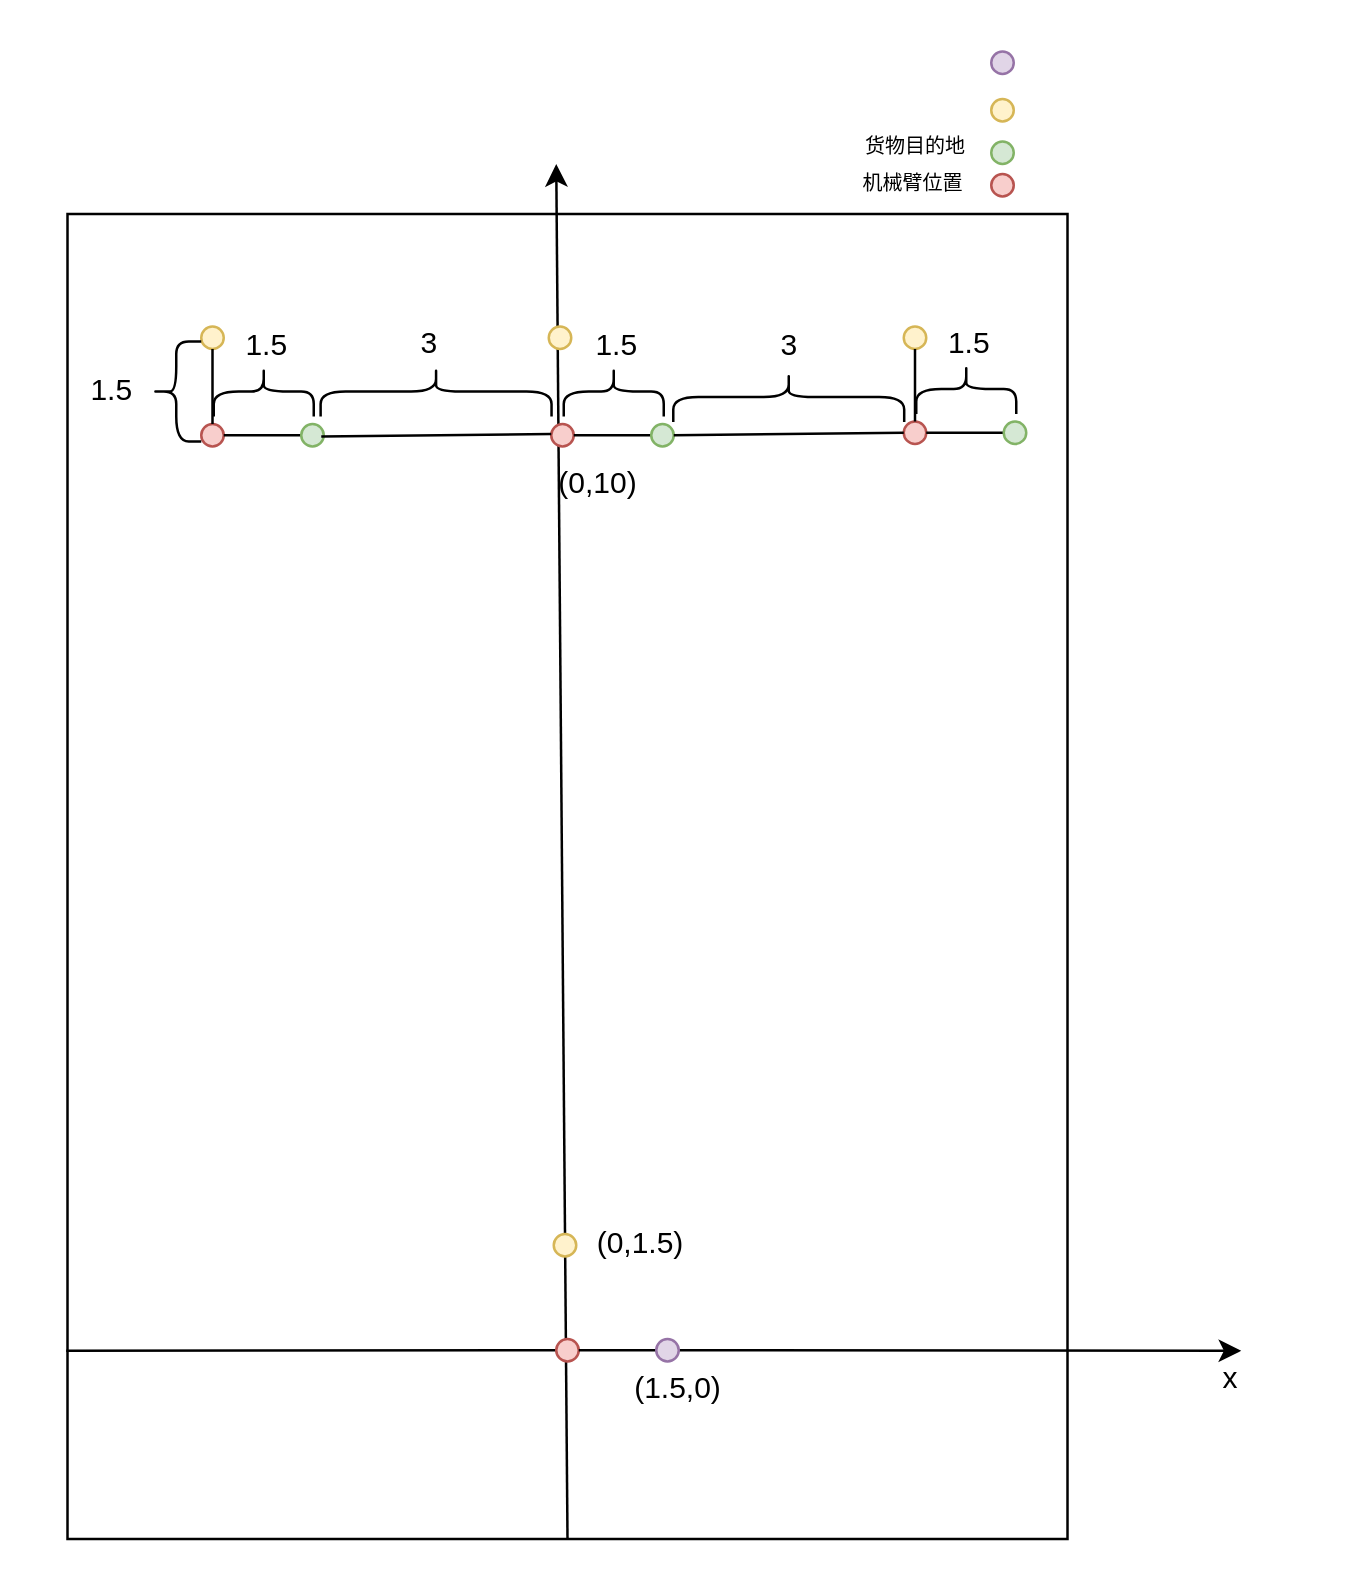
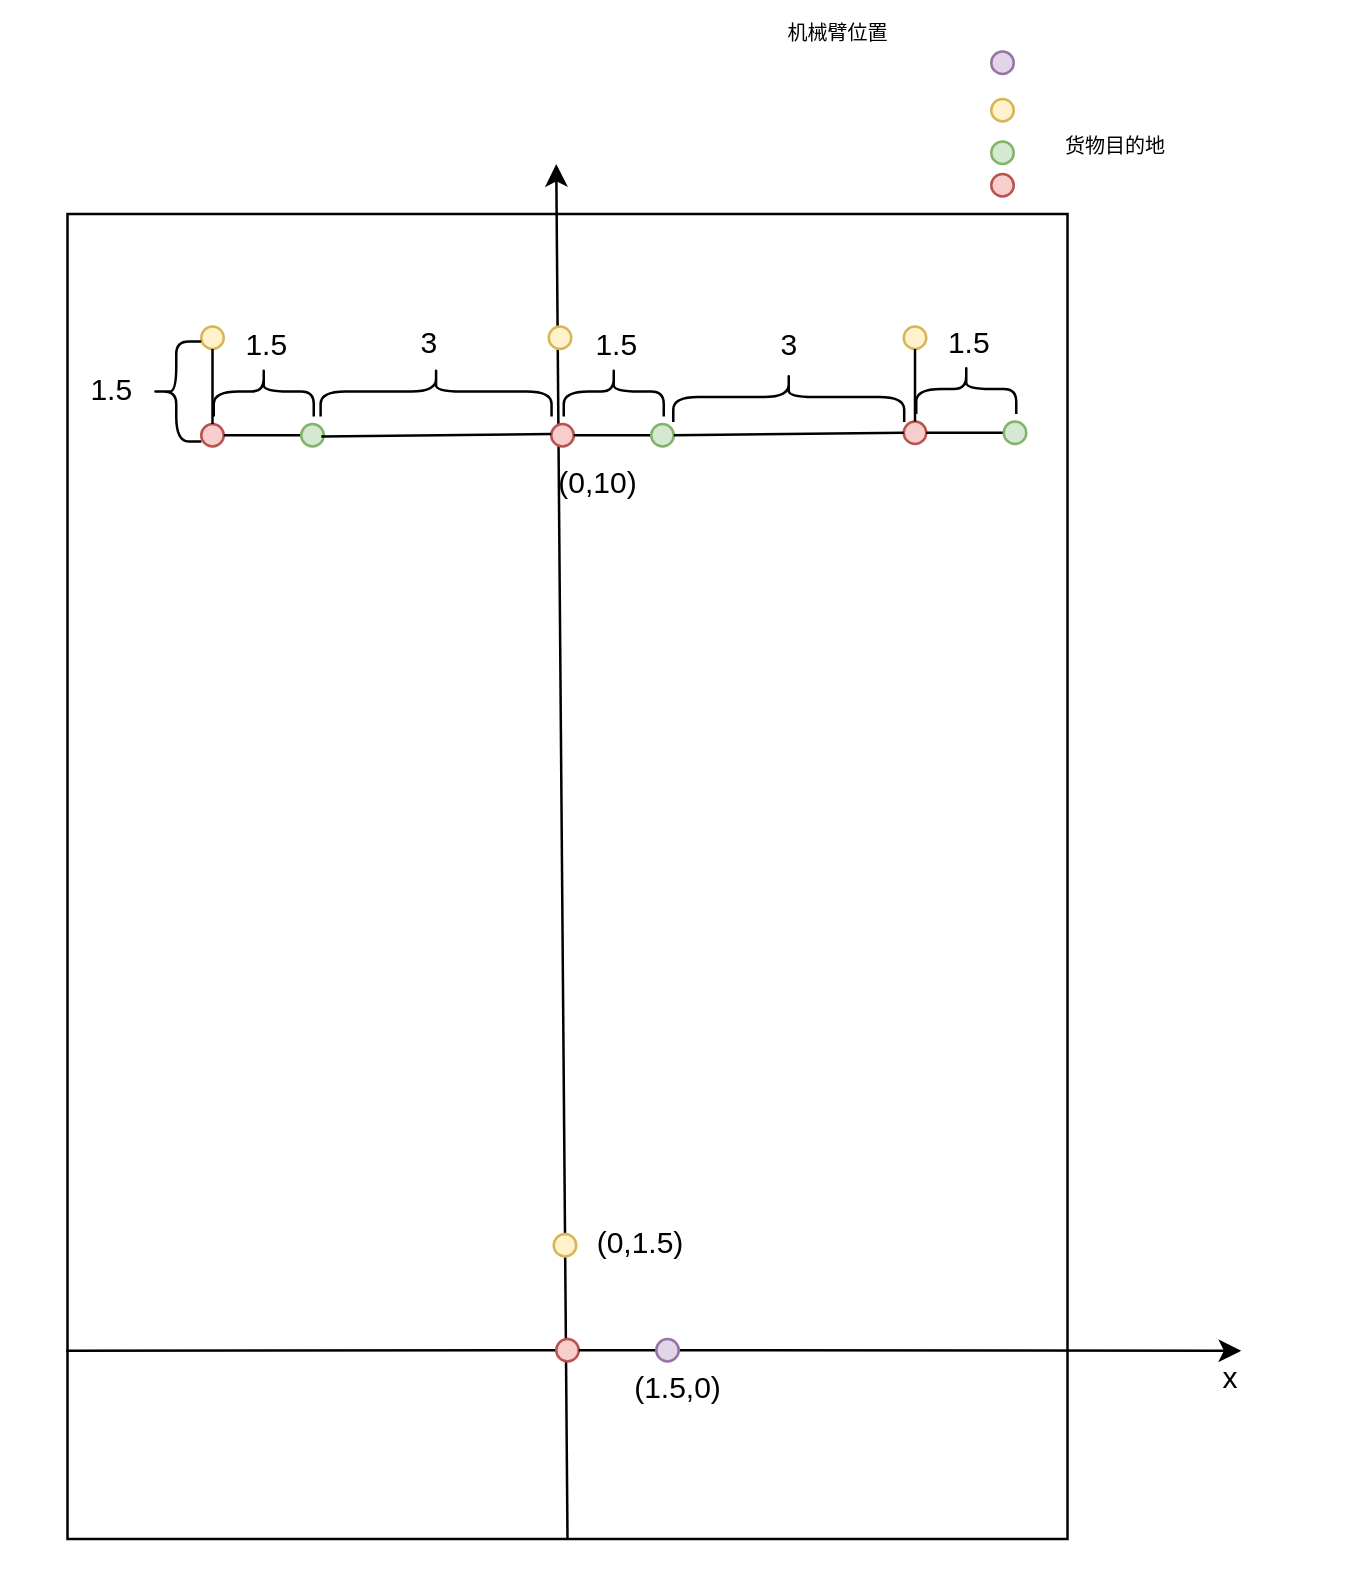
node "货物目的地": moved (916, 143) -> (1116, 143)
node "机械臂位置": moved (914, 180) -> (839, 30)
